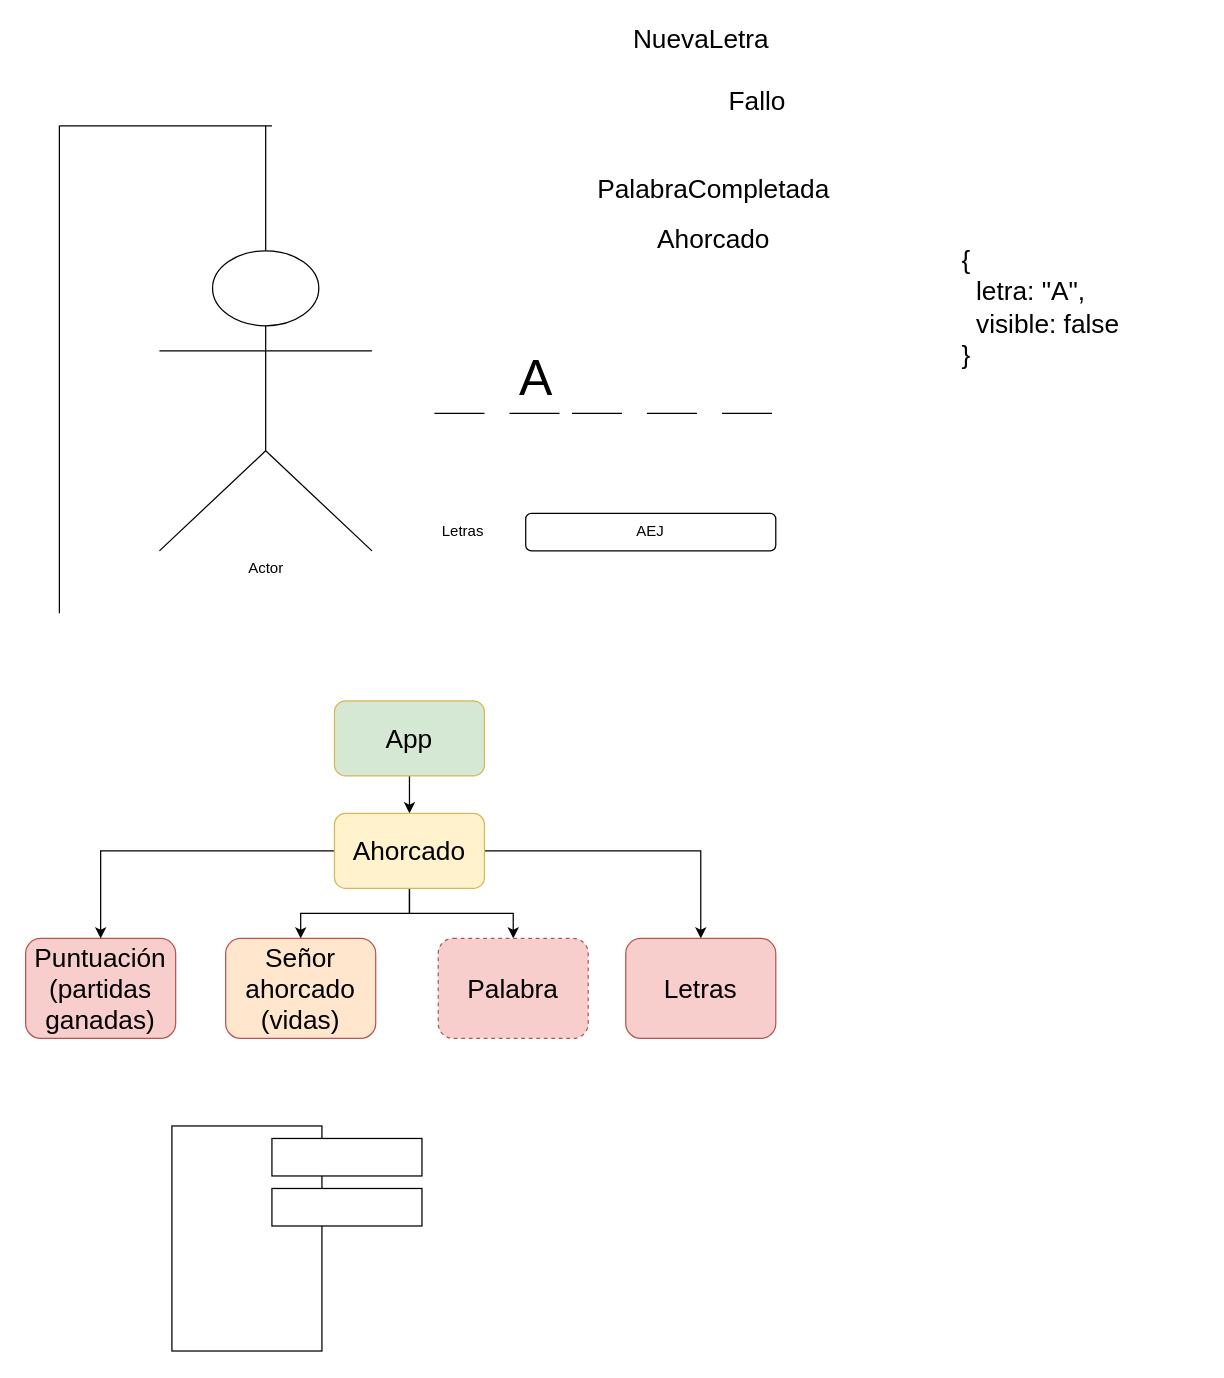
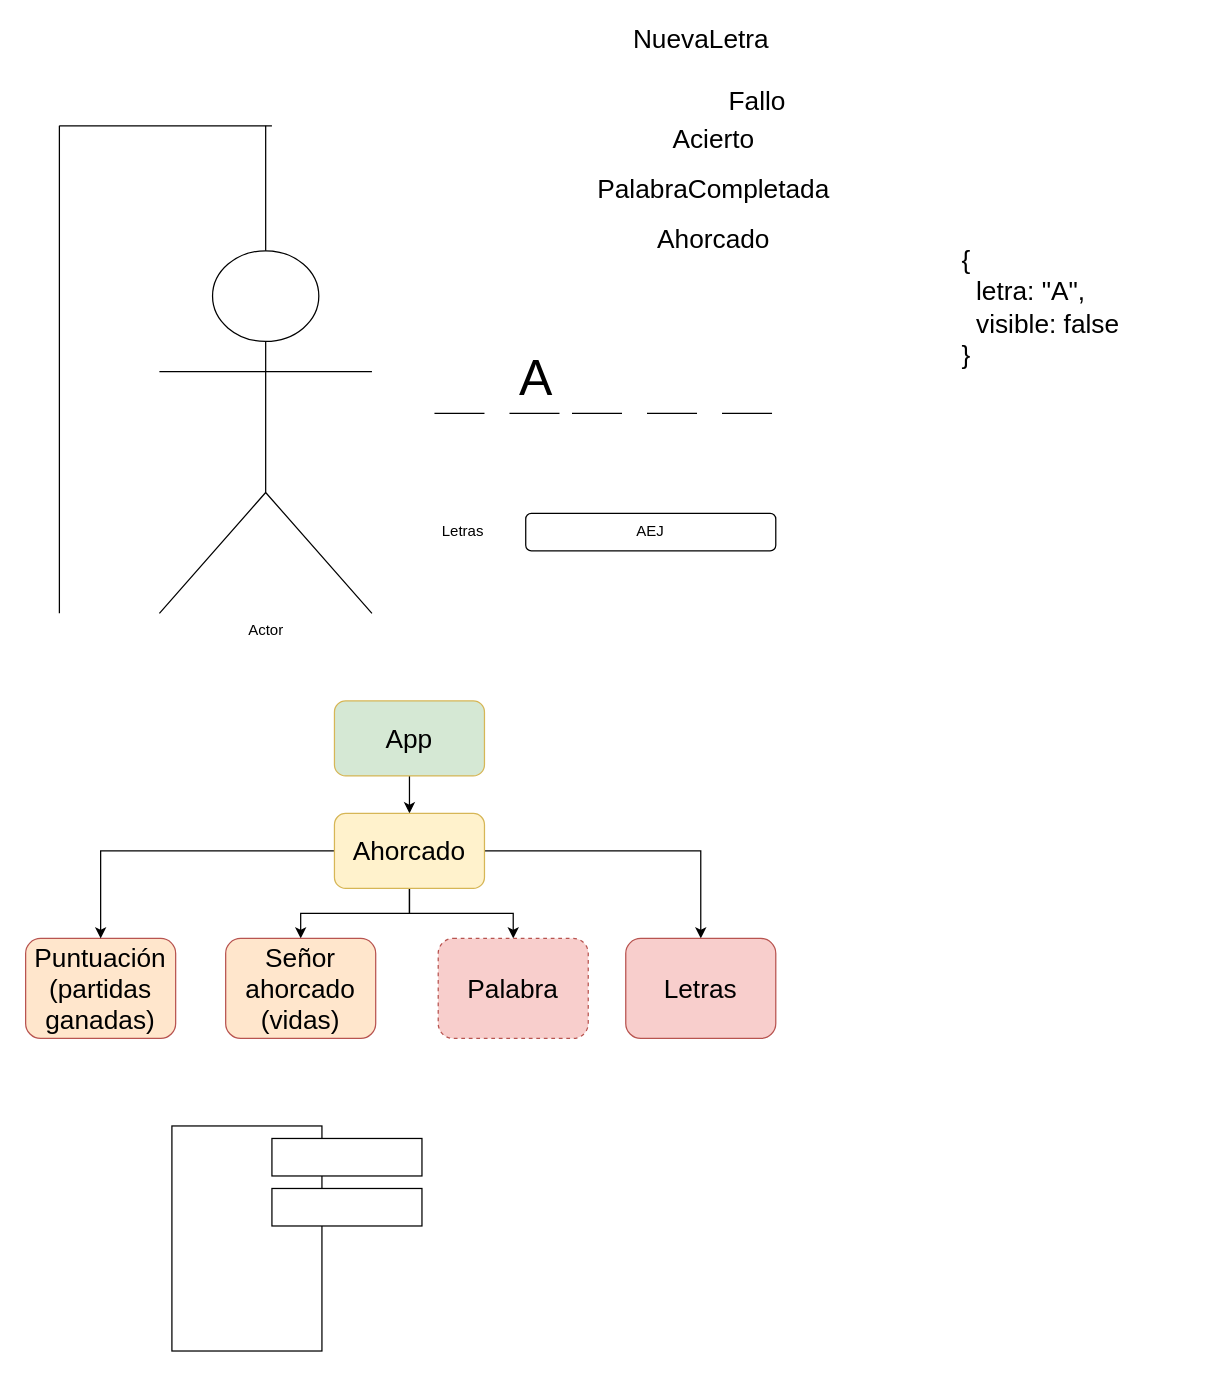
node "Acierto": added
node "Actor": size 213x300 -> 213x363
node "Puntuación (partidas ganadas)": fillcolor #f8cecc -> #ffe6cc
